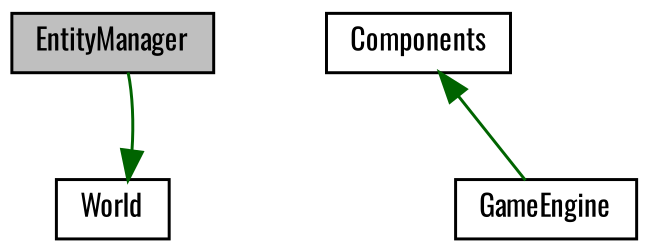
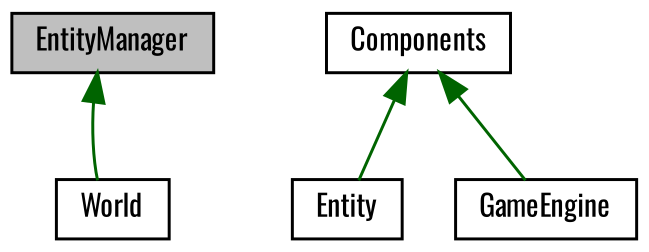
edge "EntityManager" -> "World": reversed
node "Entity": added
